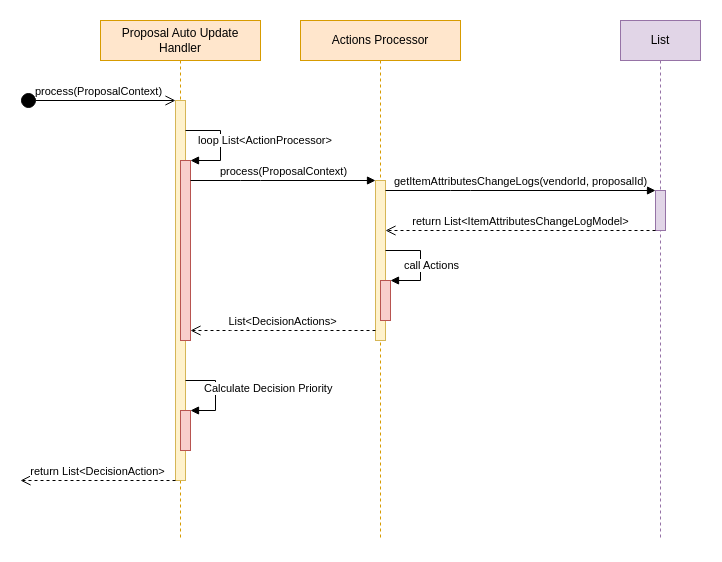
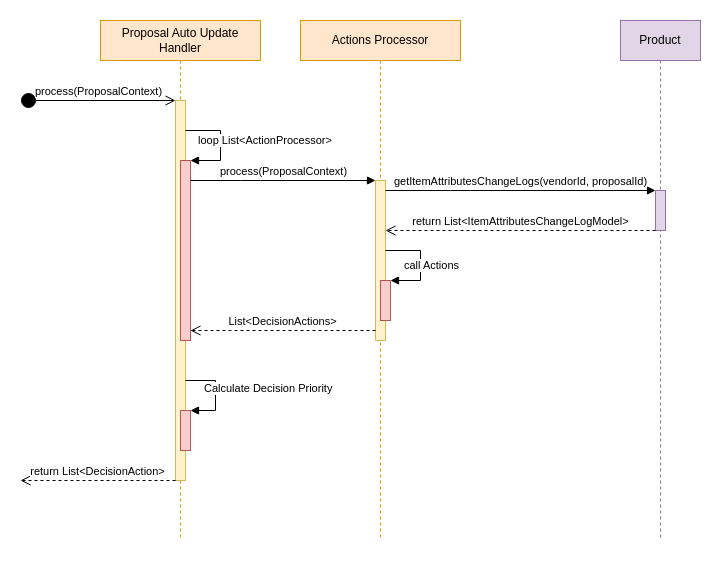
node "List": label "List" -> "Product"
